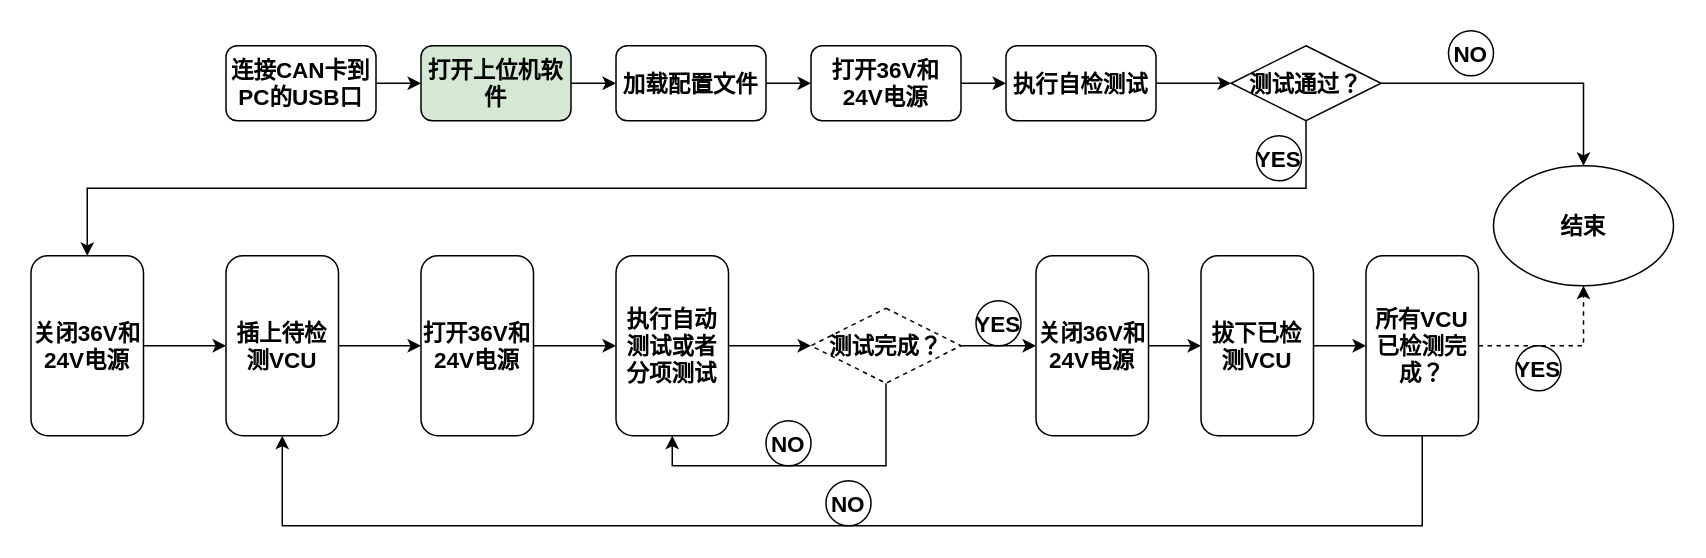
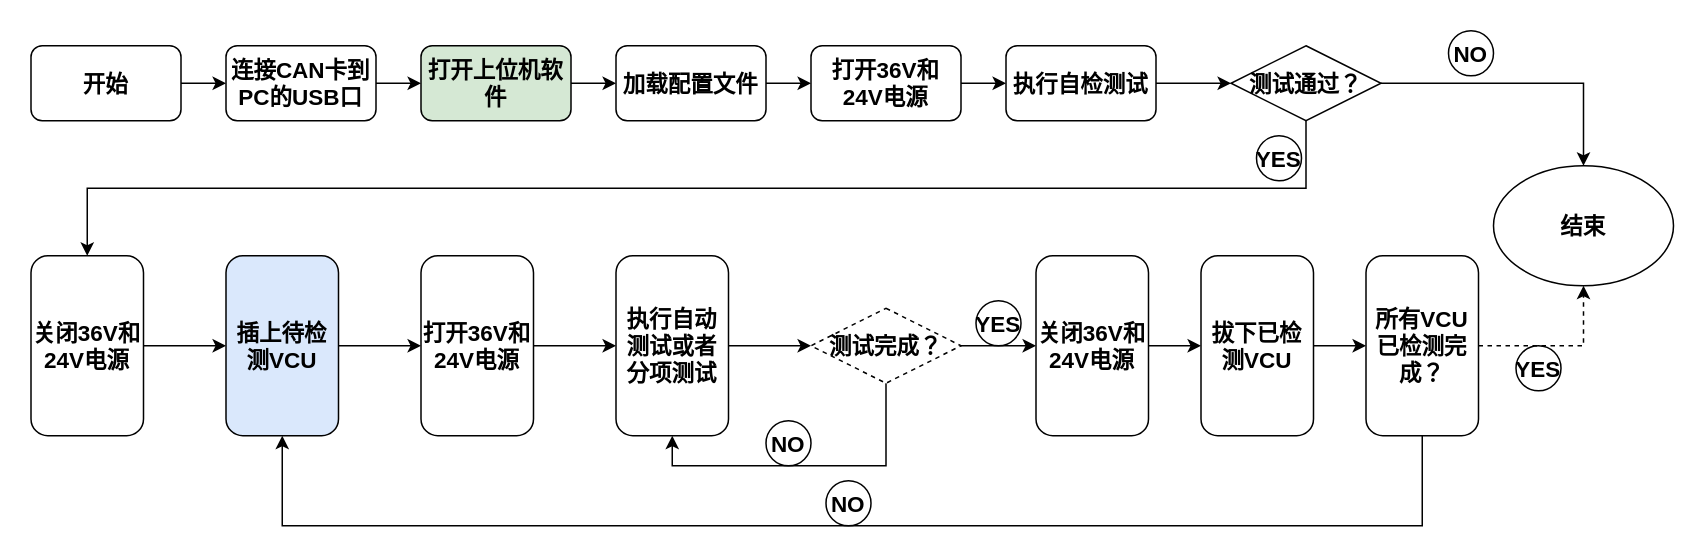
node "开始": added
edge "开始" -> "连接CAN卡到PC的USB口": added
node "插上待检测VCU": fillcolor #ffffff -> #dae8fc
